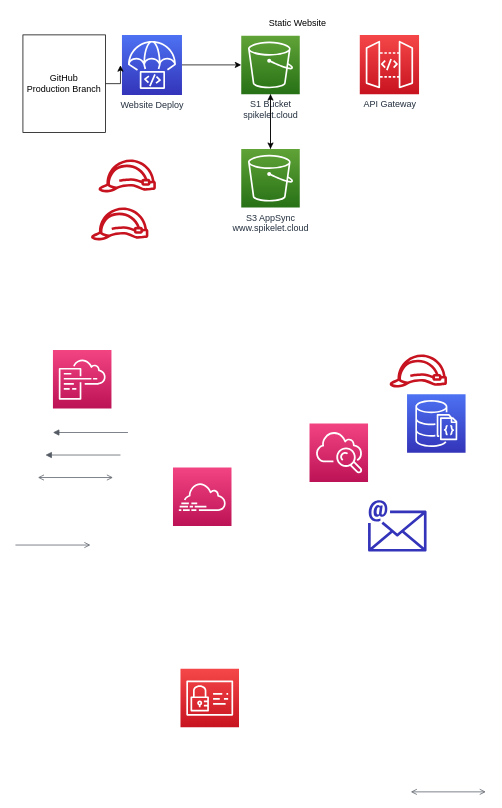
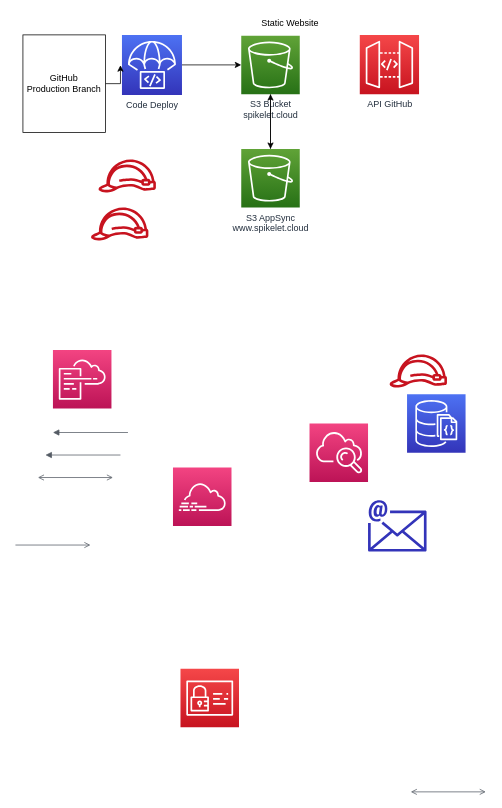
node "Static Website": moved (301, 23) -> (294, 23)
node "API Gateway": label "API Gateway" -> "API GitHub"
node "Website Deploy": label "Website Deploy" -> "Code Deploy"
node "S1 Bucket spikelet.cloud": label "S1 Bucket spikelet.cloud" -> "S3 Bucket spikelet.cloud"
